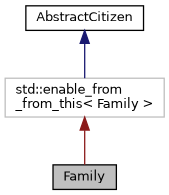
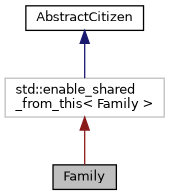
node "std::enable_from _from_this< Family >": label "std::enable_from _from_this< Family >" -> "std::enable_shared _from_this< Family >"
